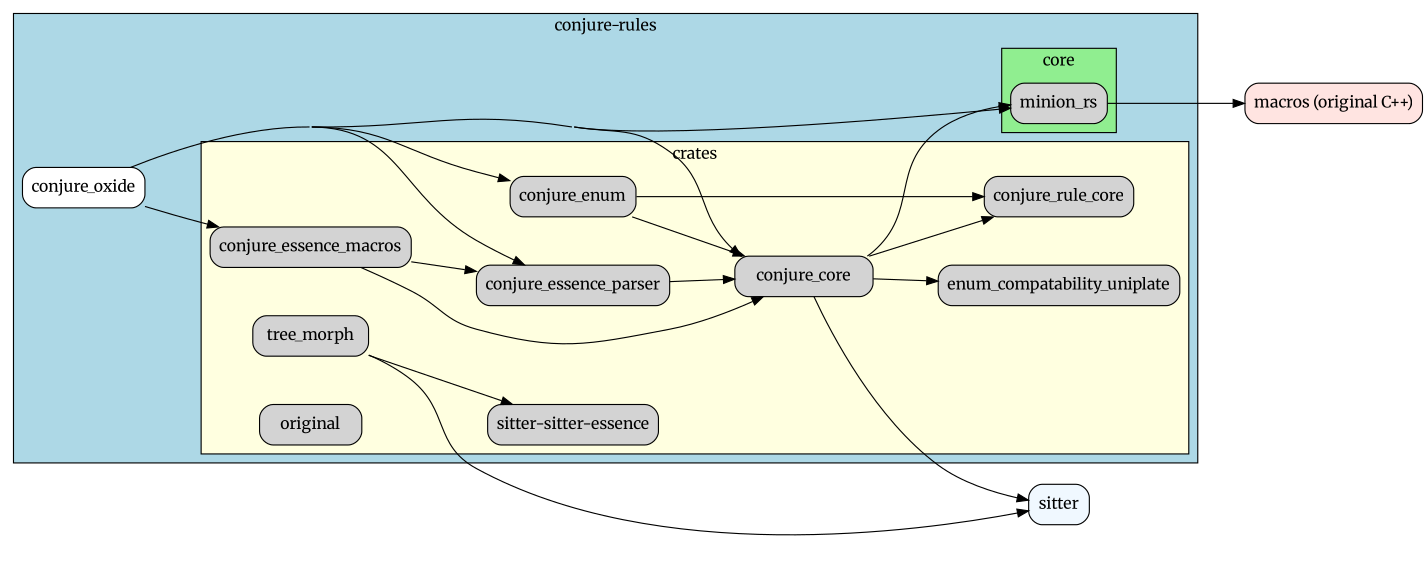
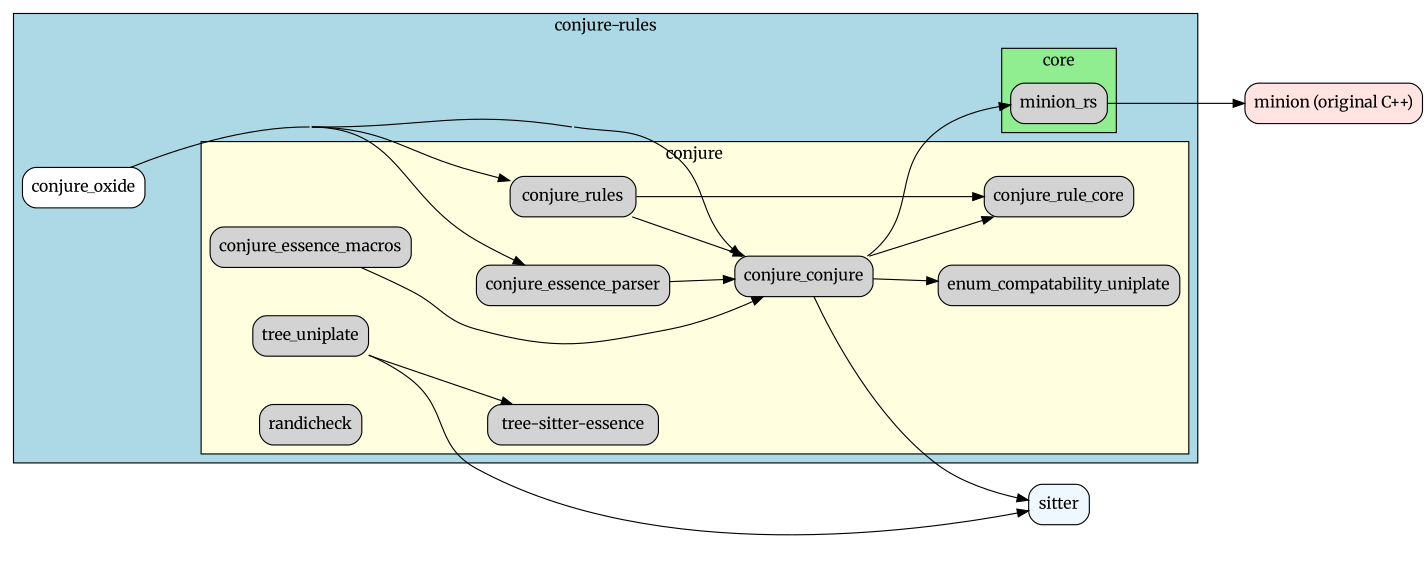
node "macros (original C++)": label "macros (original C++)" -> "minion (original C++)"
edge "conjure_oxide" -> "minion_rs": removed
cluster "crates": label "crates" -> "conjure"
node "conjure_enum": label "conjure_enum" -> "conjure_rules"
edge "conjure_oxide" -> "conjure_essence_macros": removed
edge "conjure_essence_macros" -> "conjure_essence_parser": removed
node "conjure_core": label "conjure_core" -> "conjure_conjure"
node "tree_morph": label "tree_morph" -> "tree_uniplate"
node "original": label "original" -> "randicheck"
node "sitter-sitter-essence": label "sitter-sitter-essence" -> "tree-sitter-essence"
